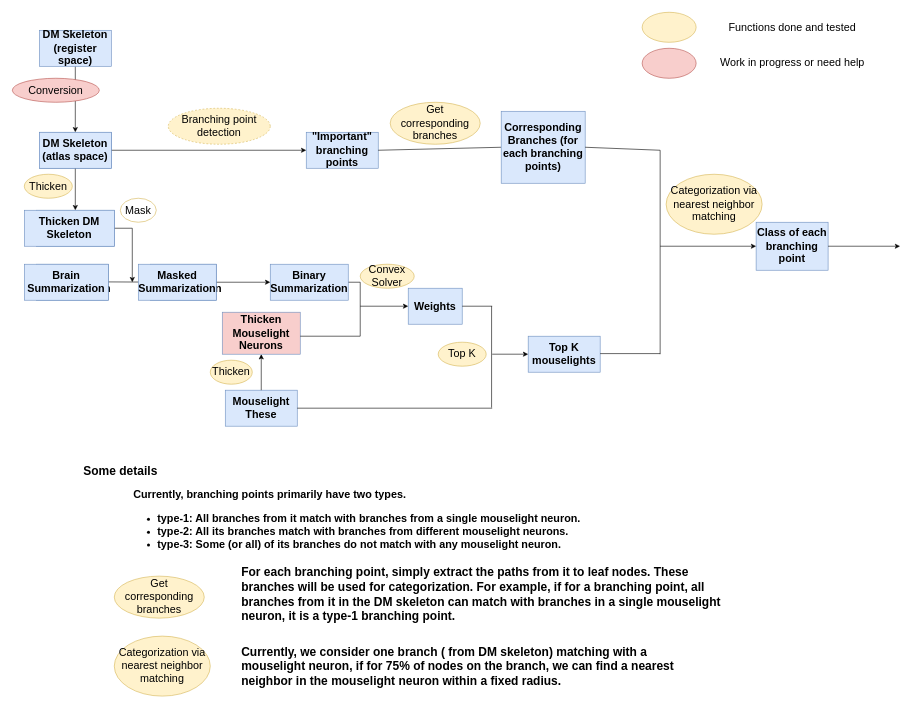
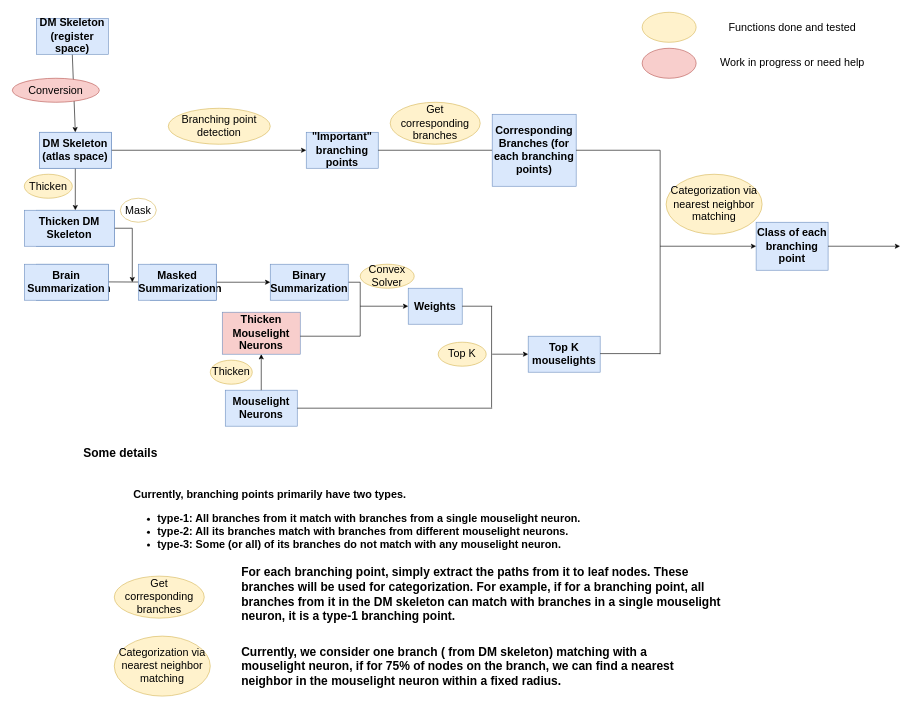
node "DM Skeleton (register space)": moved (75, 48) -> (72, 36)
node "Branching point detection": style dashed -> solid
node "CorrespondingBranches (for each branching points)": moved (543, 147) -> (534, 150)
node "Mouselight These": label "Mouselight These" -> "Mouselight Neurons"
node "Some details": moved (120, 471) -> (120, 453)
